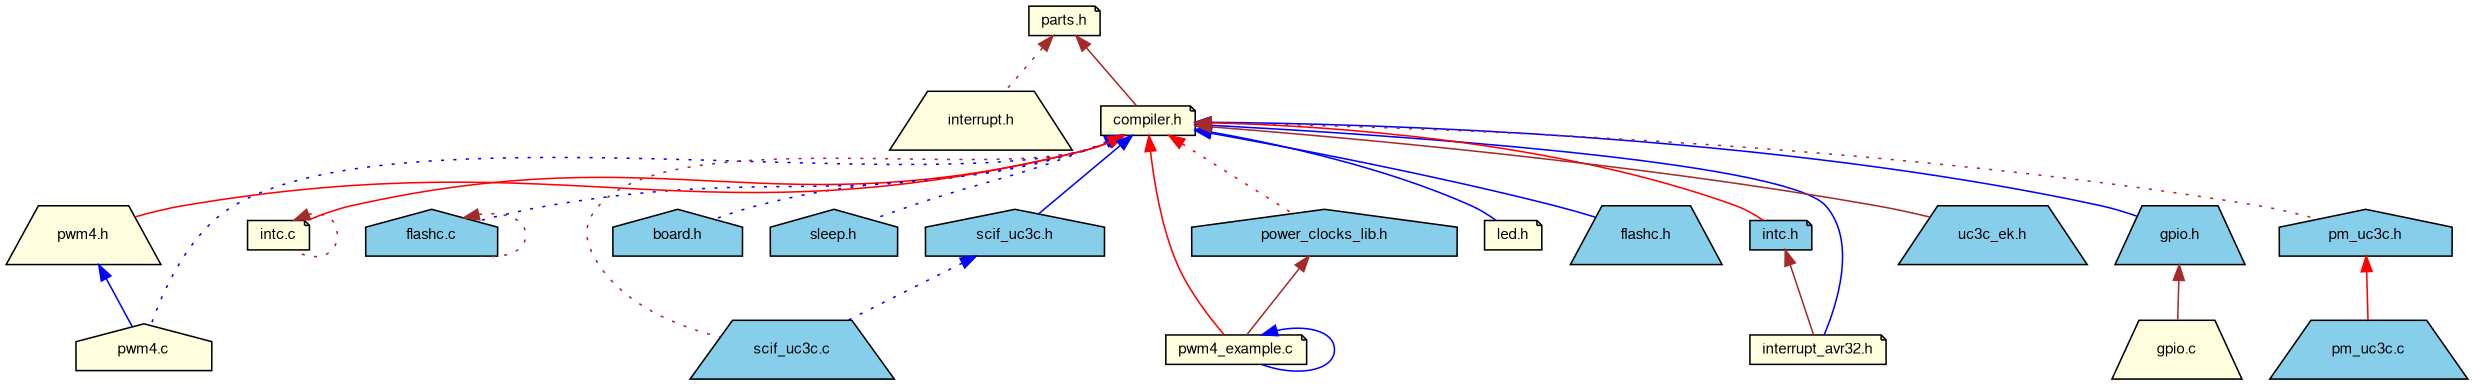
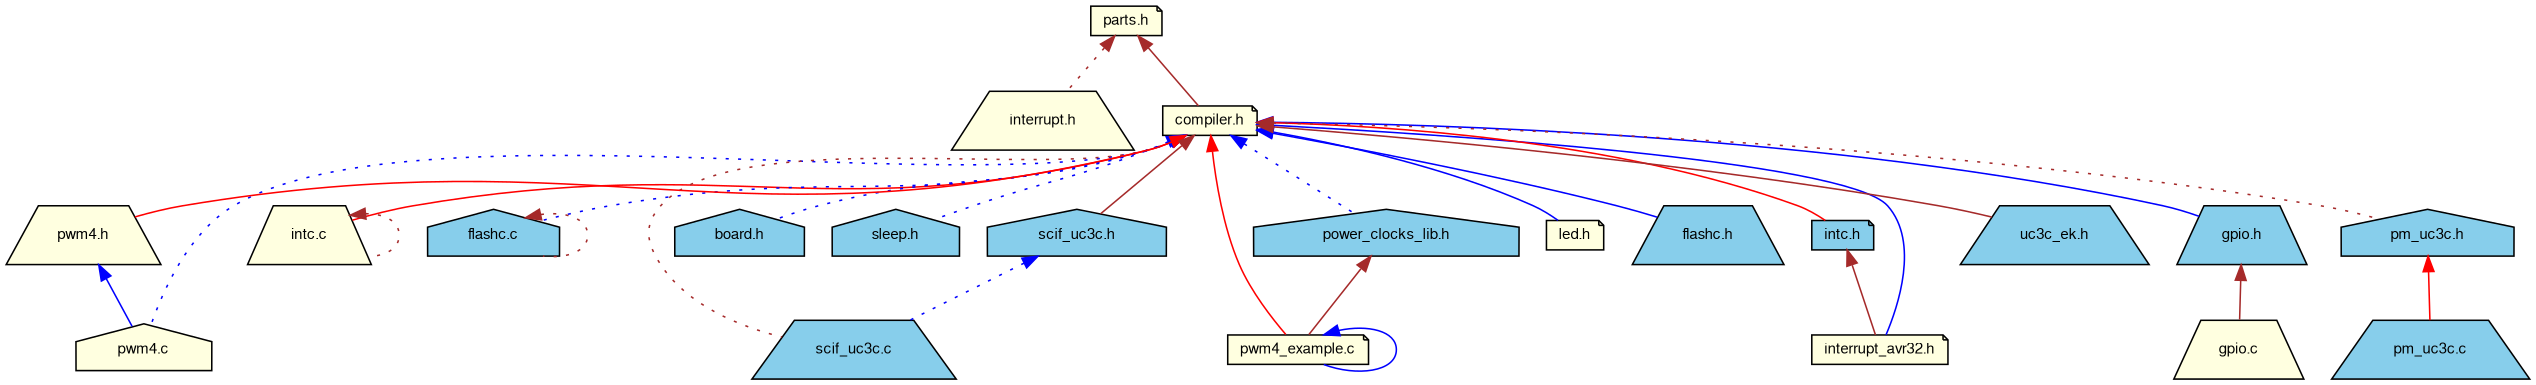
edge "power_clocks_lib.h" -> "compiler.h": color red -> blue
edge "scif_uc3c.h" -> "compiler.h": color blue -> brown
node "intc.c": shape note -> trapezium
